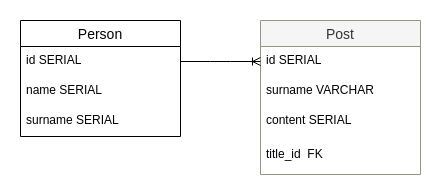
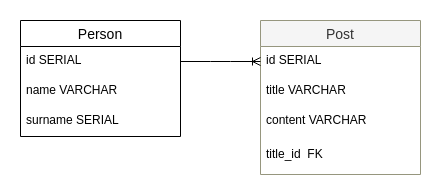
node "name SERIAL": label "name SERIAL" -> "name VARCHAR"
node "surname VARCHAR": label "surname VARCHAR" -> "title VARCHAR"
node "content SERIAL": label "content SERIAL" -> "content VARCHAR"
